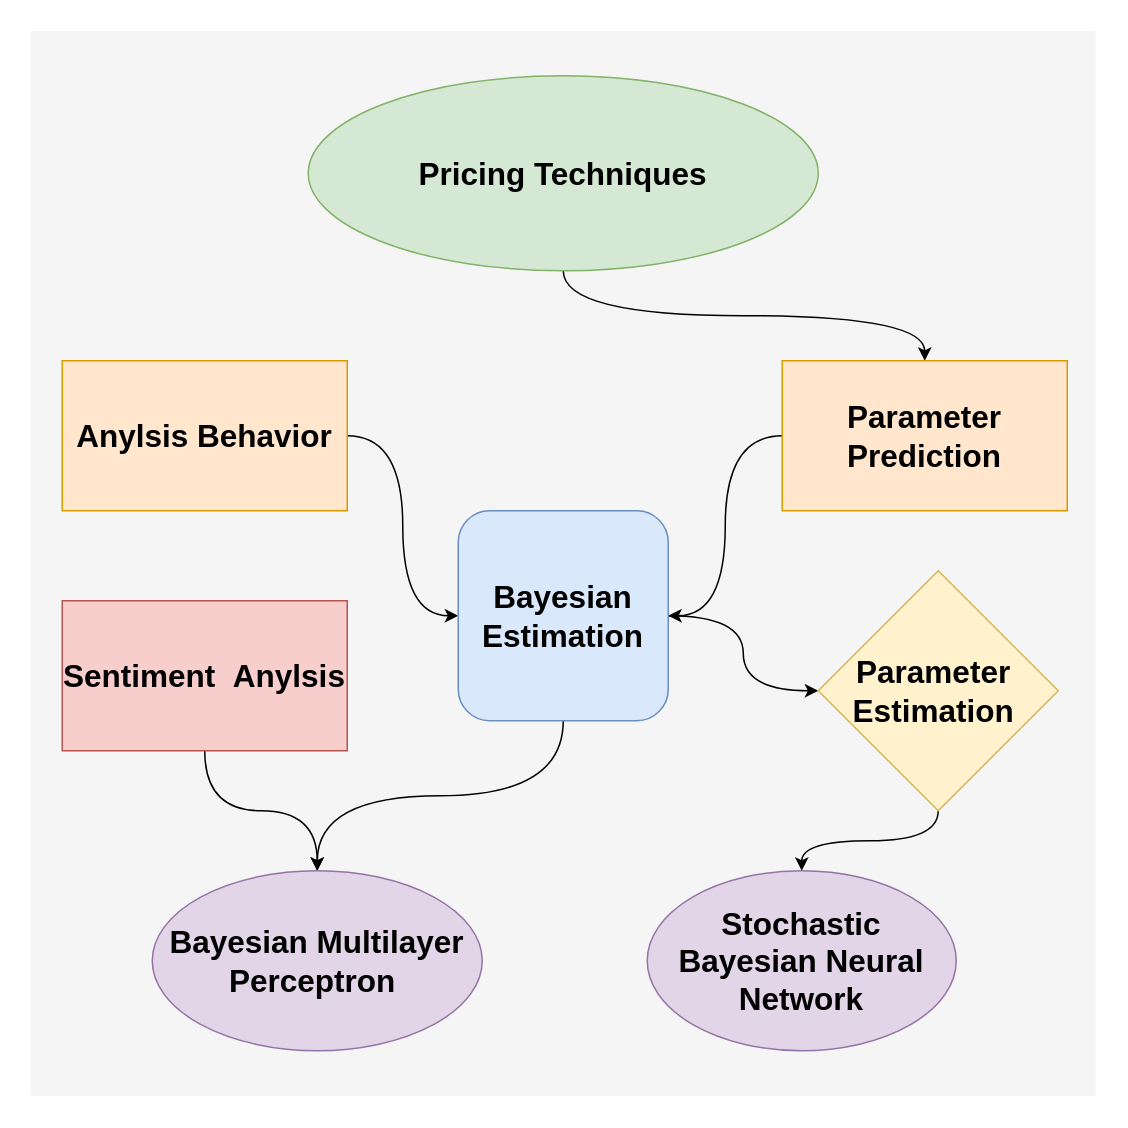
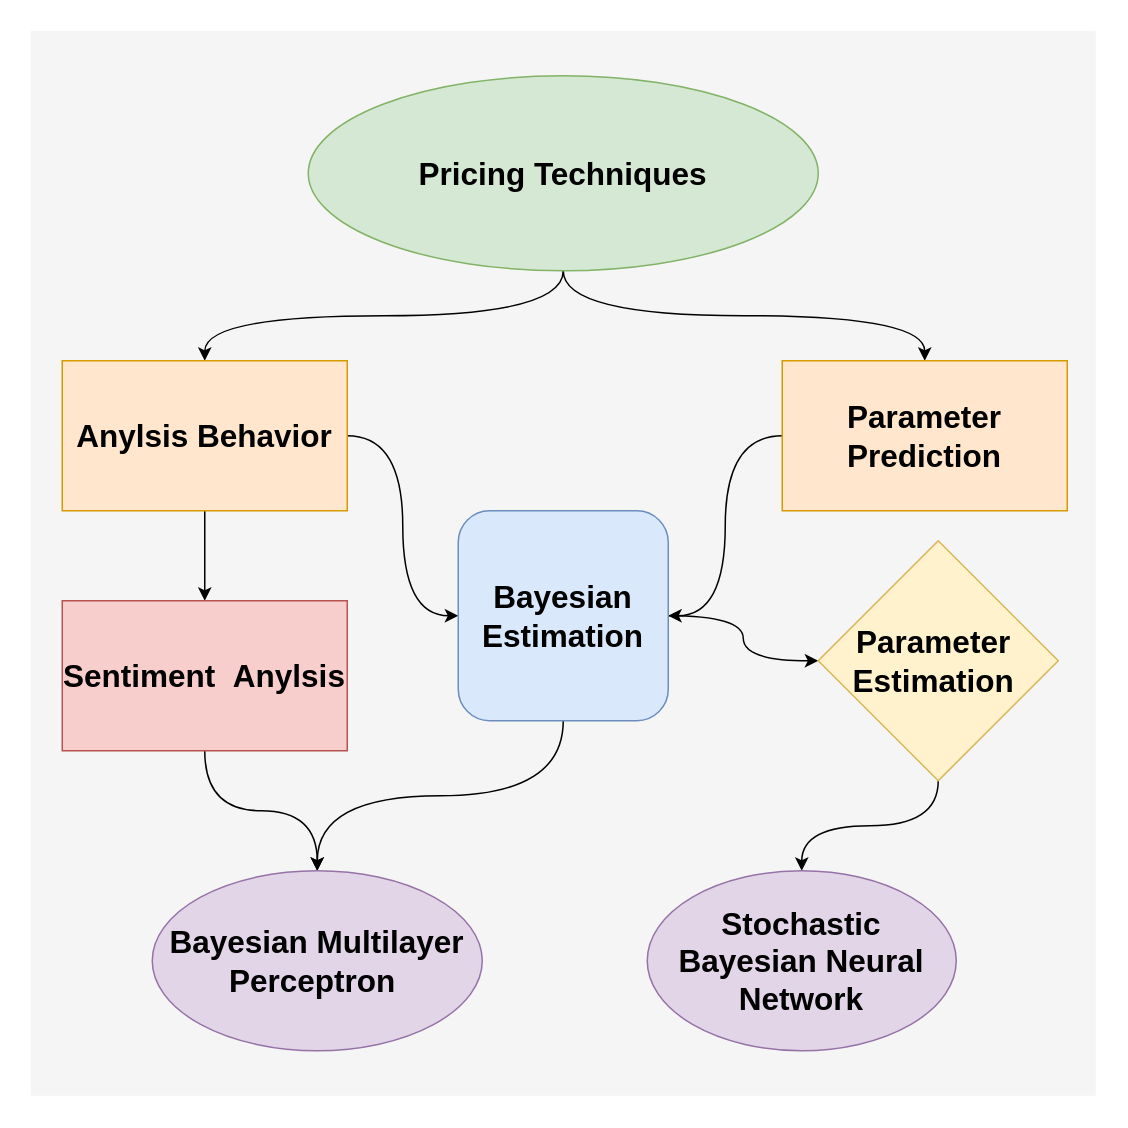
edge "Pricing Techniques" -> "Anylsis Behavior": added
edge "Anylsis Behavior" -> "Sentiment Anylsis": added
node "Parameter Estimation": moved (938, 691) -> (938, 661)
